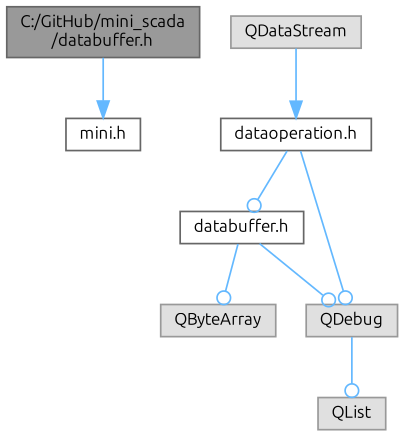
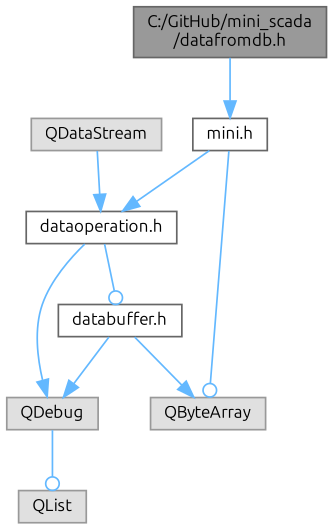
node "C:/GitHub/mini_scada /databuffer.h": label "C:/GitHub/mini_scada /databuffer.h" -> "C:/GitHub/mini_scada /datafromdb.h"
edge "mini.h" -> "dataoperation.h": added
edge "dataoperation.h" -> "QDebug": arrowhead odot -> normal
edge "mini.h" -> "QByteArray": added
edge "databuffer.h" -> "QByteArray": arrowhead odot -> normal
edge "databuffer.h" -> "QDebug": arrowhead odot -> normal
